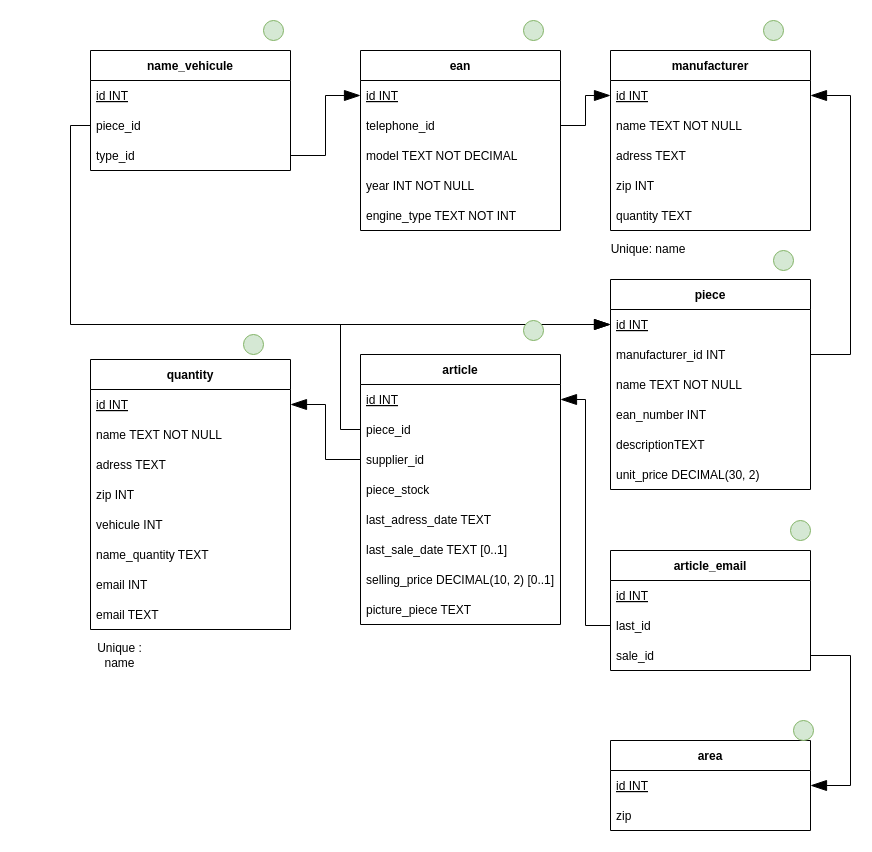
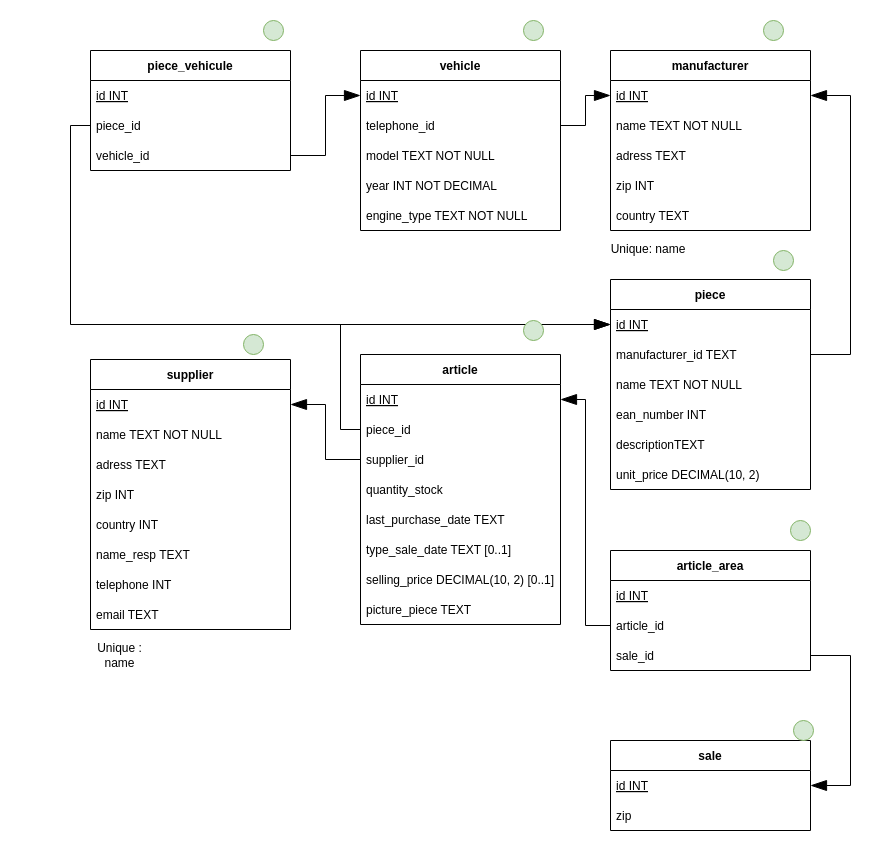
node "name_vehicule": label "name_vehicule" -> "piece_vehicule"
node "ean": label "ean" -> "vehicle"
node "type_id": label "type_id" -> "vehicle_id"
node "model TEXT NOT DECIMAL": label "model TEXT NOT DECIMAL" -> "model TEXT NOT NULL"
node "year INT NOT NULL": label "year INT NOT NULL" -> "year INT NOT DECIMAL"
node "engine_type TEXT NOT INT": label "engine_type TEXT NOT INT" -> "engine_type TEXT NOT NULL"
node "quantity TEXT": label "quantity TEXT" -> "country TEXT"
node "manufacturer_id INT": label "manufacturer_id INT" -> "manufacturer_id TEXT"
node "quantity": label "quantity" -> "supplier"
node "unit_price DECIMAL(30, 2)": label "unit_price DECIMAL(30, 2)" -> "unit_price DECIMAL(10, 2)"
node "piece_stock": label "piece_stock" -> "quantity_stock"
node "last_adress_date TEXT": label "last_adress_date TEXT" -> "last_purchase_date TEXT"
node "vehicule INT": label "vehicule INT" -> "country INT"
node "last_sale_date TEXT [0..1]": label "last_sale_date TEXT [0..1]" -> "type_sale_date TEXT [0..1]"
node "name_quantity TEXT": label "name_quantity TEXT" -> "name_resp TEXT"
node "article_email": label "article_email" -> "article_area"
node "email INT": label "email INT" -> "telephone INT"
node "last_id": label "last_id" -> "article_id"
node "area": label "area" -> "sale"
